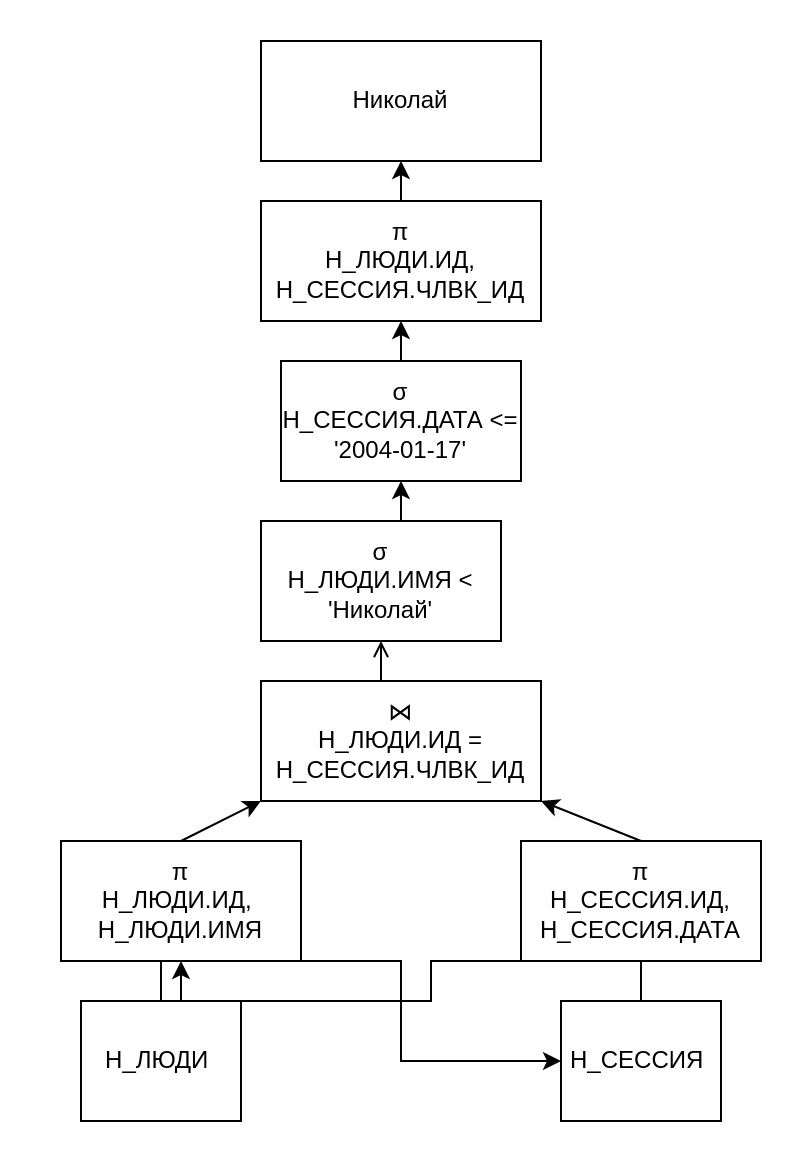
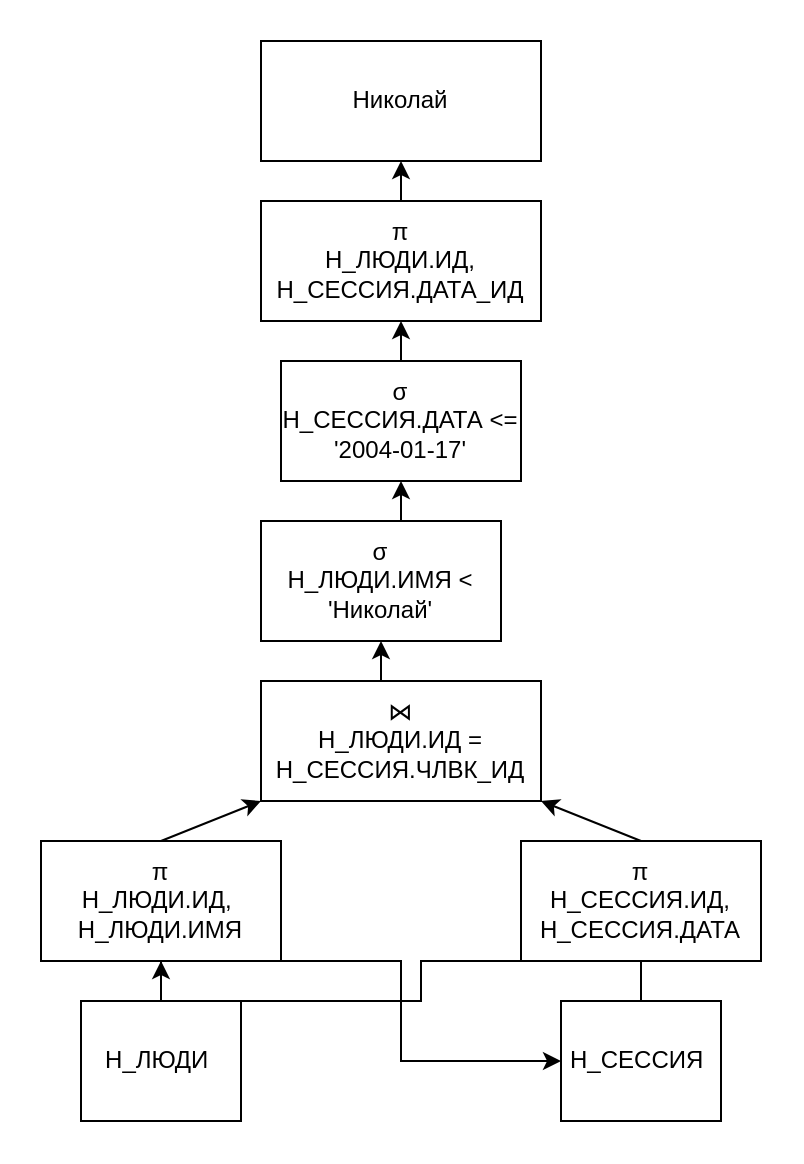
node "π Н_ЛЮДИ.ИД, Н_СЕССИЯ.ЧЛВК_ИД": label "π Н_ЛЮДИ.ИД, Н_СЕССИЯ.ЧЛВК_ИД" -> "π Н_ЛЮДИ.ИД, Н_СЕССИЯ.ДАТА_ИД"
edge "⋈ Н_ЛЮДИ.ИД = Н_СЕССИЯ.ЧЛВК_ИД" -> "σ Н_ЛЮДИ.ИМЯ < 'Николай'": arrowhead open -> classic
node "π Н_ЛЮДИ.ИД, Н_ЛЮДИ.ИМЯ": moved (181, 901) -> (161, 901)
